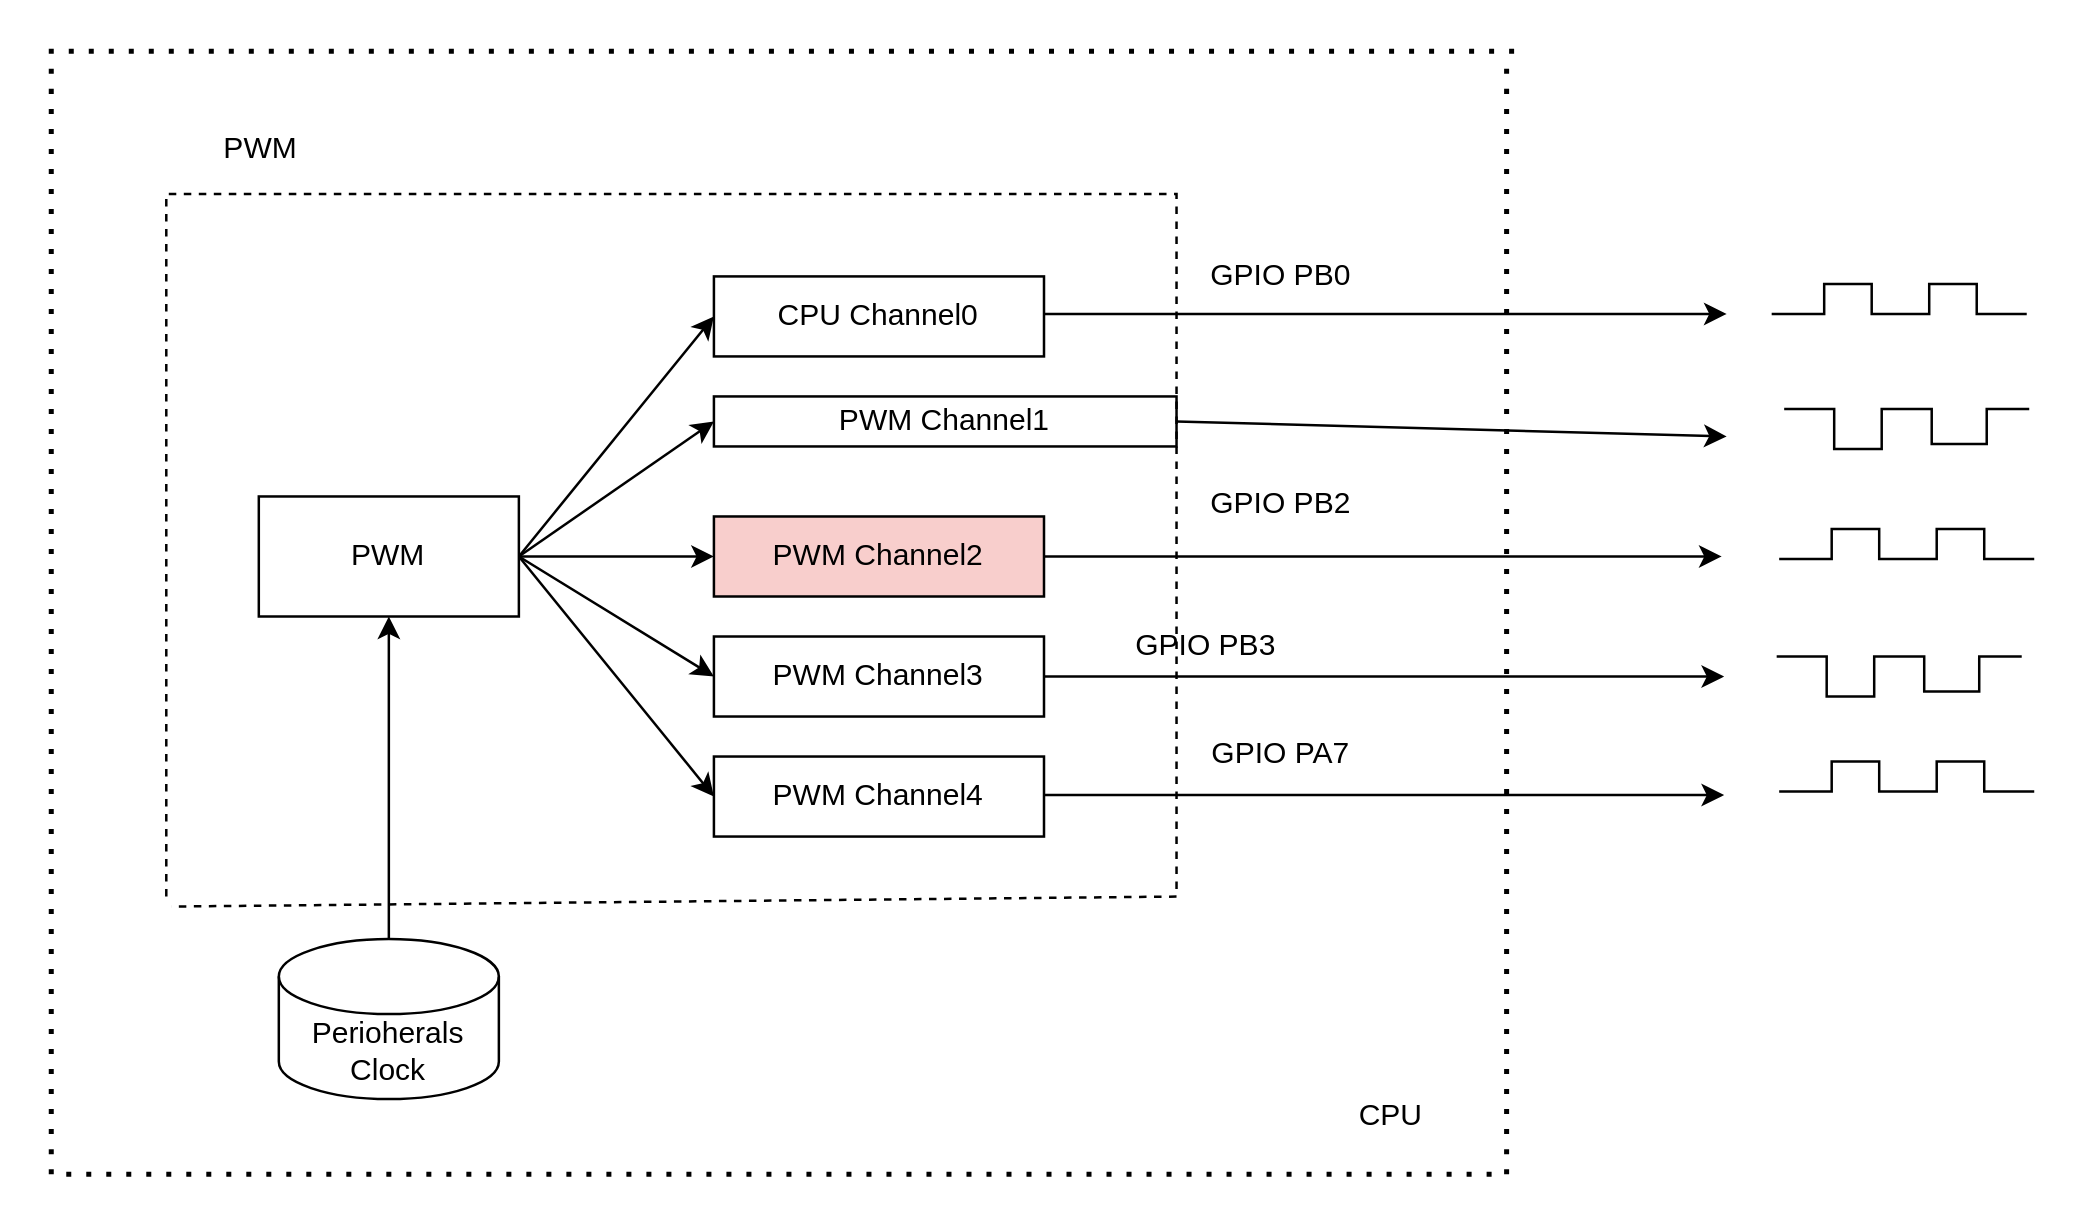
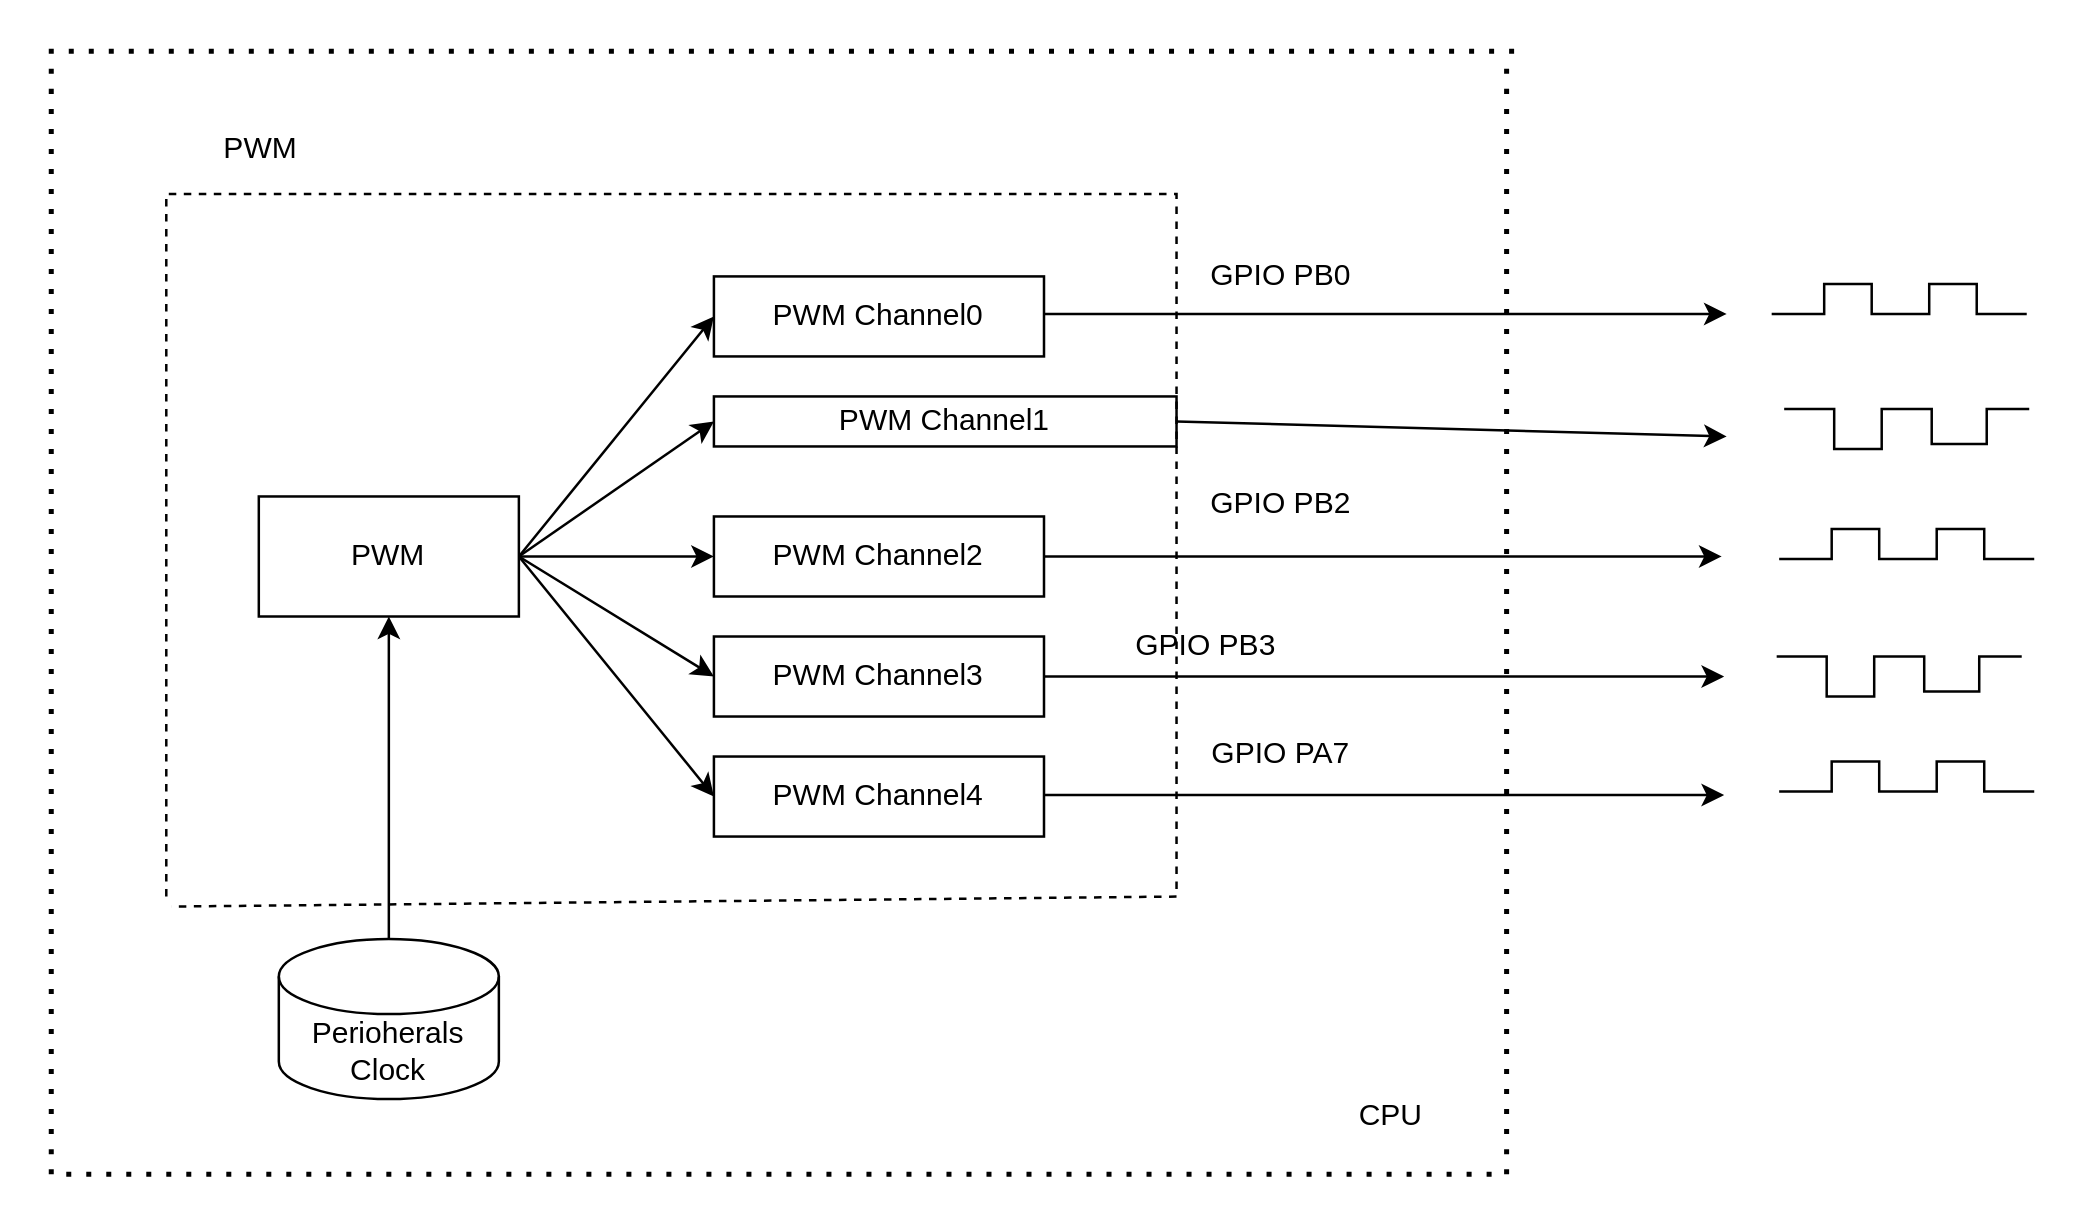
node "CPU Channel0": label "CPU Channel0" -> "PWM Channel0"
node "PWM Channel2": fillcolor #f8cecc -> #ffffff
